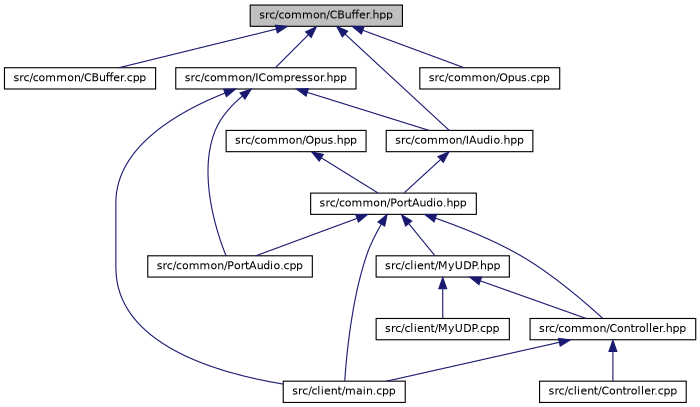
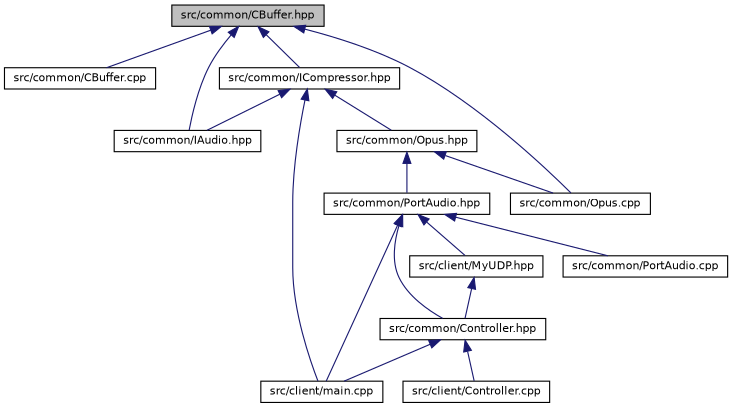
edge "src/common/PortAudio.cpp" -> "src/common/ICompressor.hpp": now "src/common/Opus.hpp" -> "src/common/ICompressor.hpp"
edge "src/common/Opus.cpp" -> "src/common/Opus.hpp": added
edge "src/common/PortAudio.hpp" -> "src/common/IAudio.hpp": removed
node "src/client/MyUDP.cpp": removed
